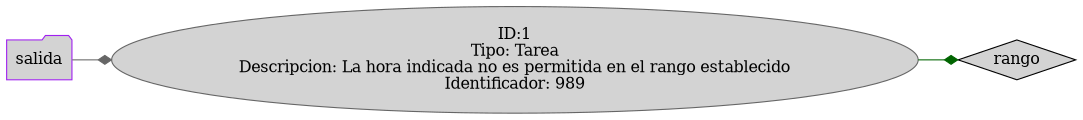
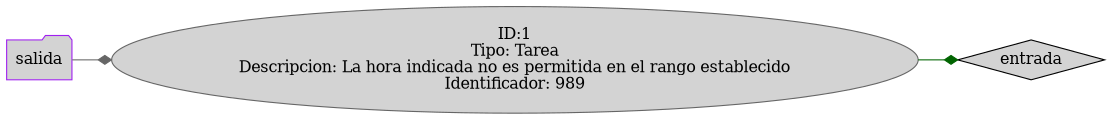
node "rango": label "rango" -> "entrada"
